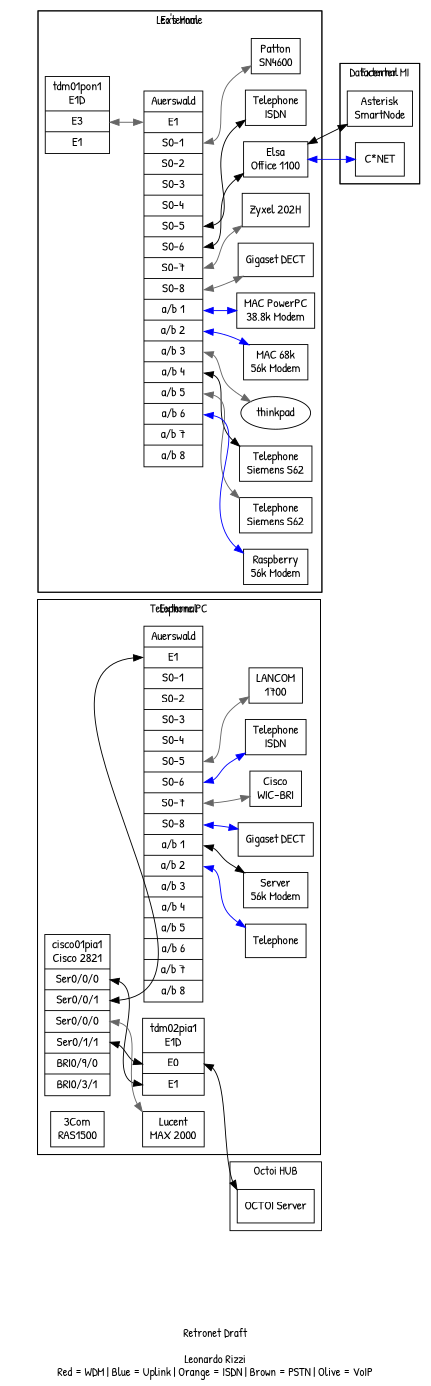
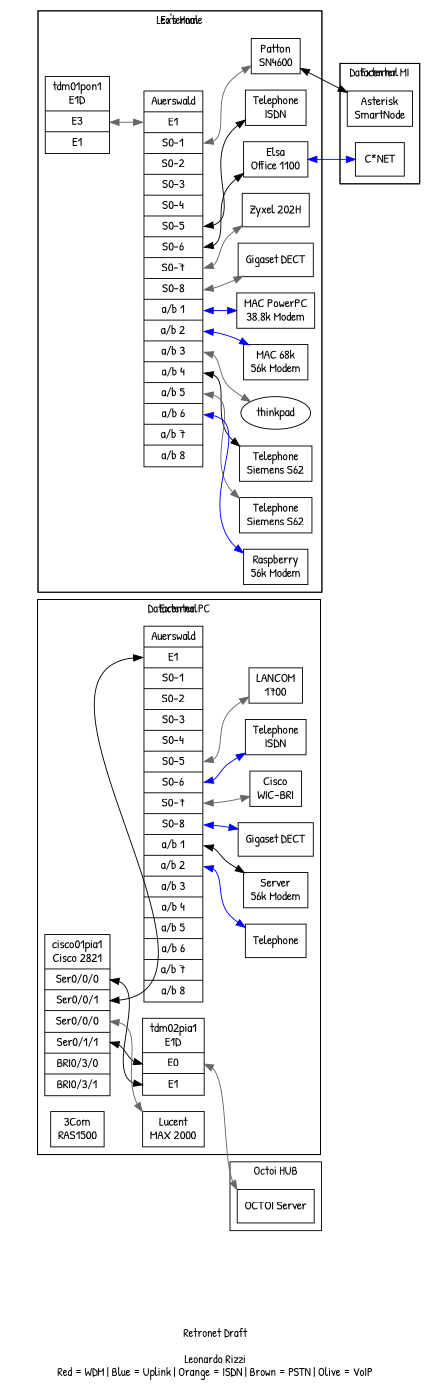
edge "Asterisk SmartNode" -- "Elsa Office 1100": now "Asterisk SmartNode" -- "Patton SN4600"
cluster "Telephone PC": label "Telephone PC" -> "Datacenter PC"
node "cisco01pia1": text "BRI0/9/0" -> "BRI0/3/0"
edge "tdm02pia1" -- "OCTOI Server": color black -> gray40
